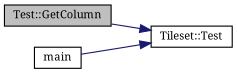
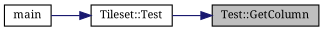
edge "Test::GetColumn" -> "Tileset::Test": reversed
